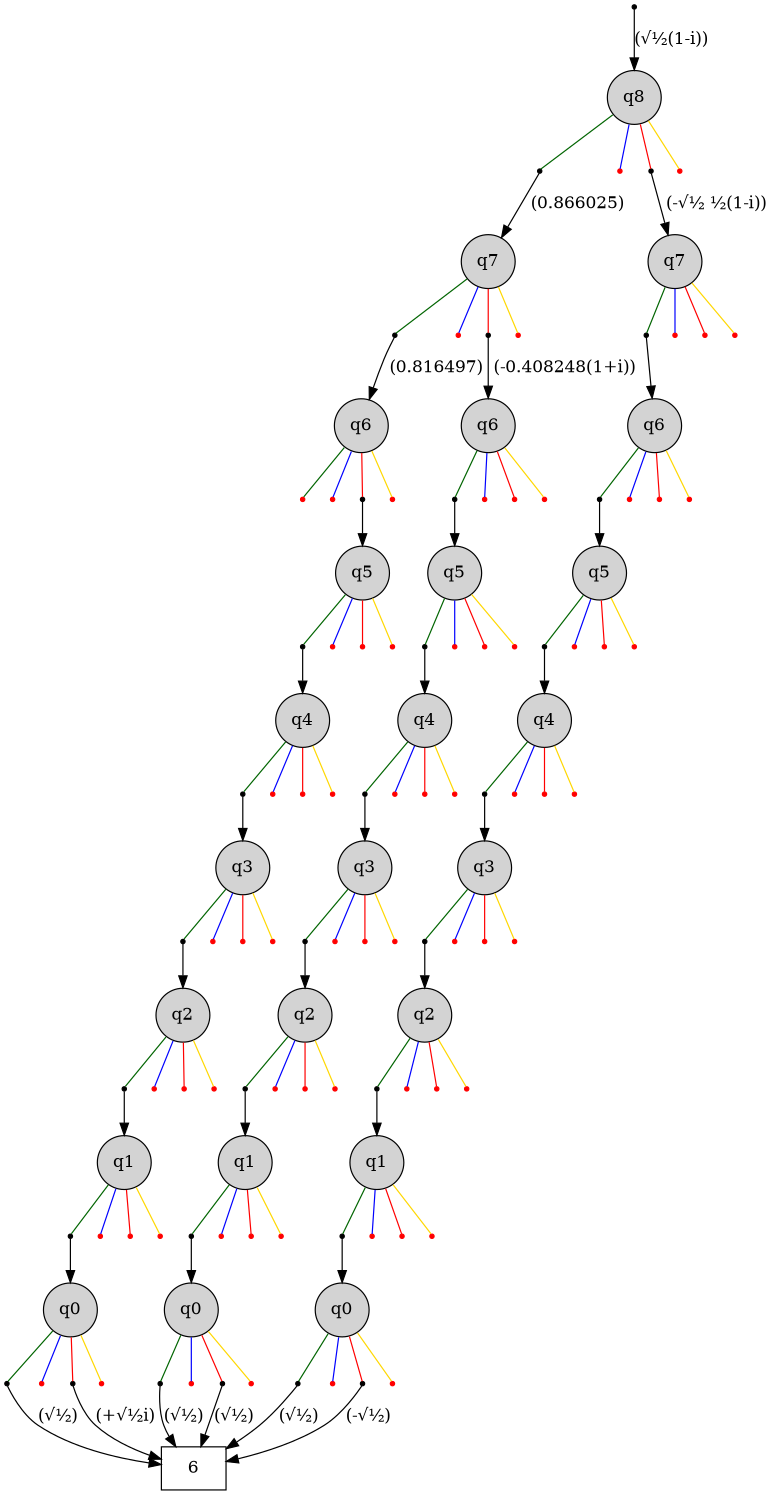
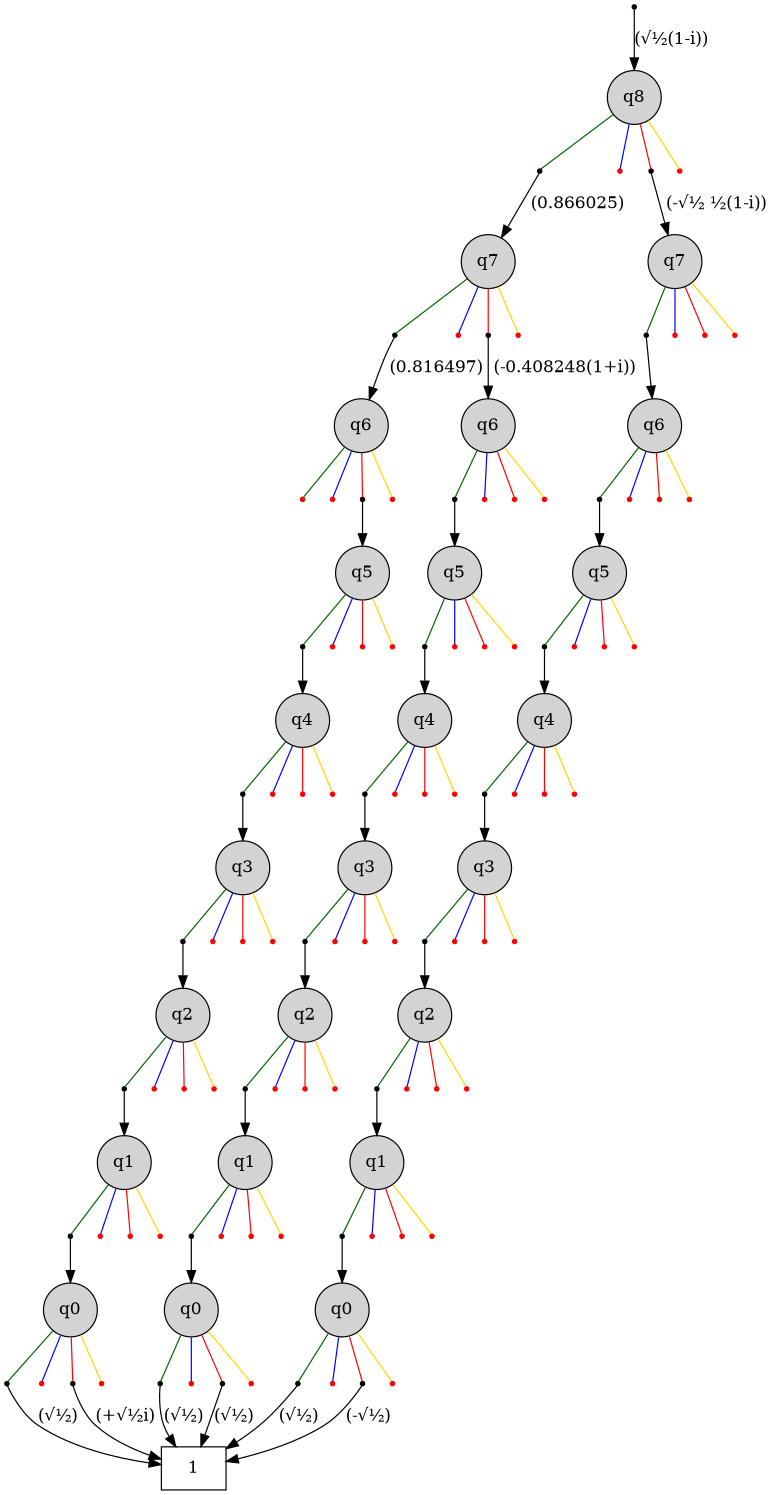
node "6": label "6" -> "1"
